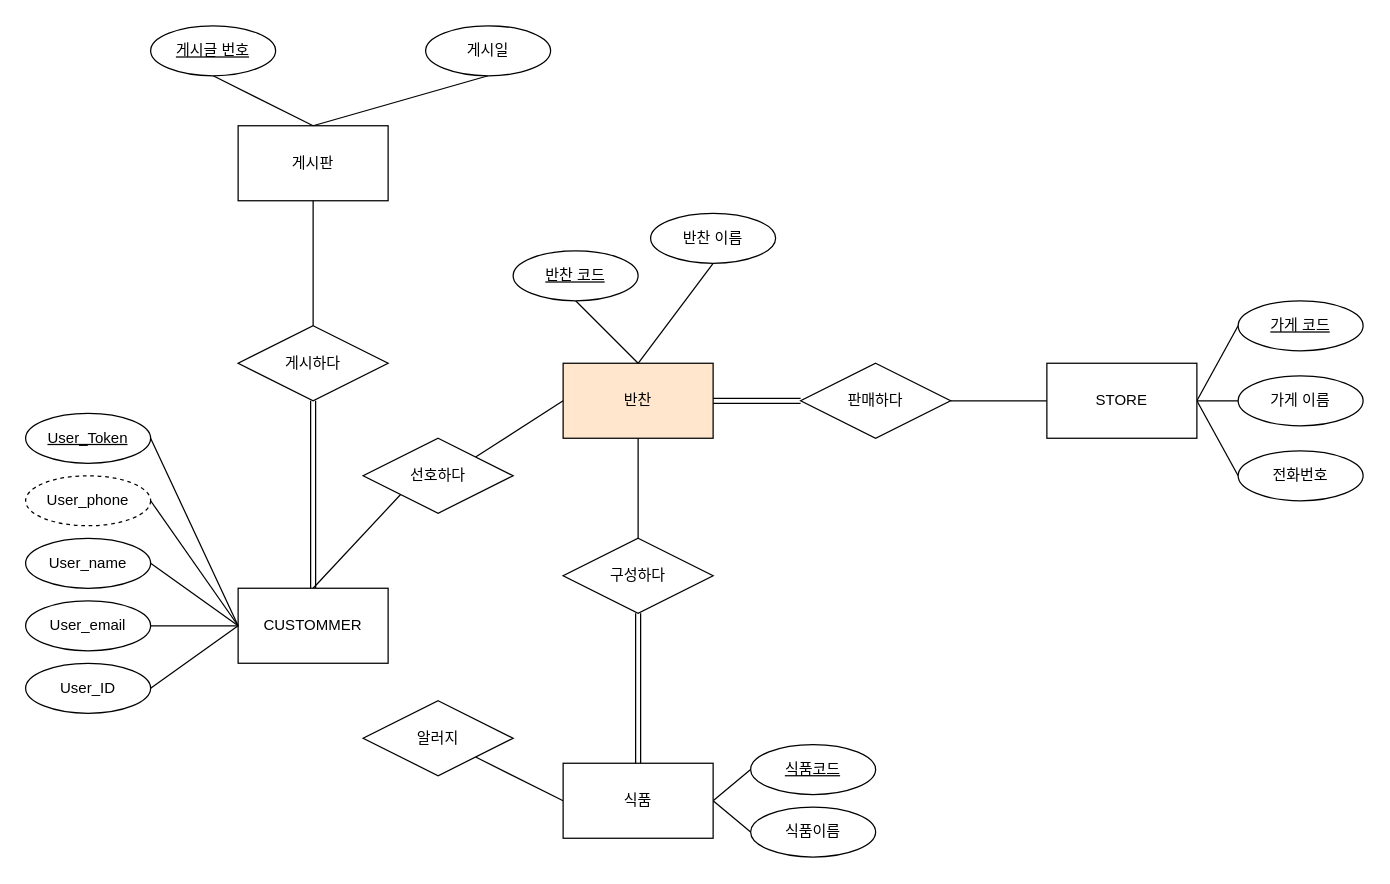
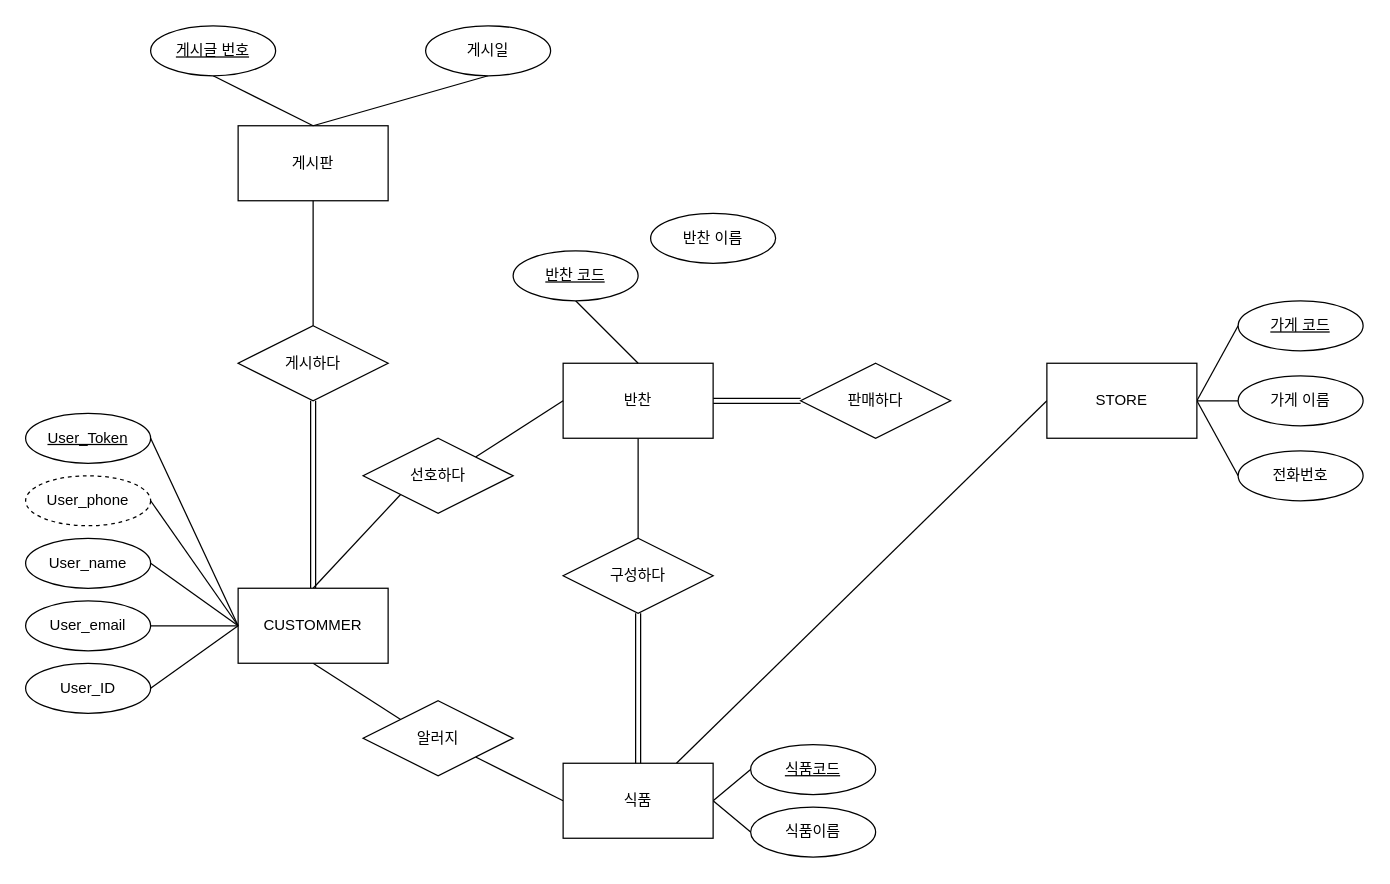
edge "반찬 이름" -- "반찬": removed
node "반찬": fillcolor #ffe6cc -> #ffffff
edge "판매하다" -- "STORE": now "식품" -- "STORE"
edge "CUSTOMMER" -- "알러지": added
